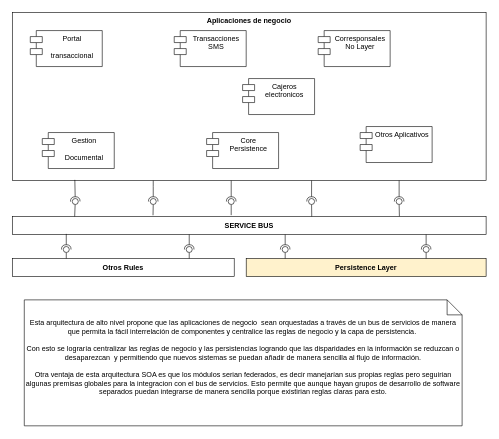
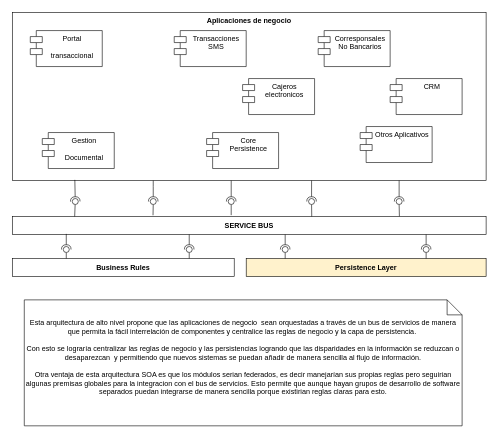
node "Corresponsales No Layer": label "Corresponsales No Layer" -> "Corresponsales No Bancarios"
node "CRM": added
node "Otros Rules": label "Otros Rules" -> "Business Rules"
